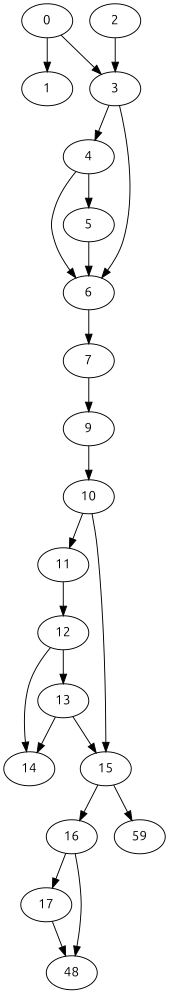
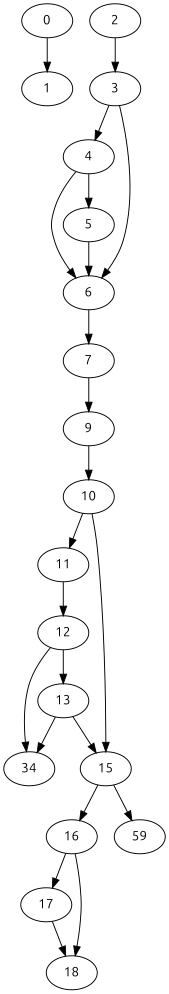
edge "0" -> "3": removed
node "14": label "14" -> "34"
node "48": label "48" -> "18"
